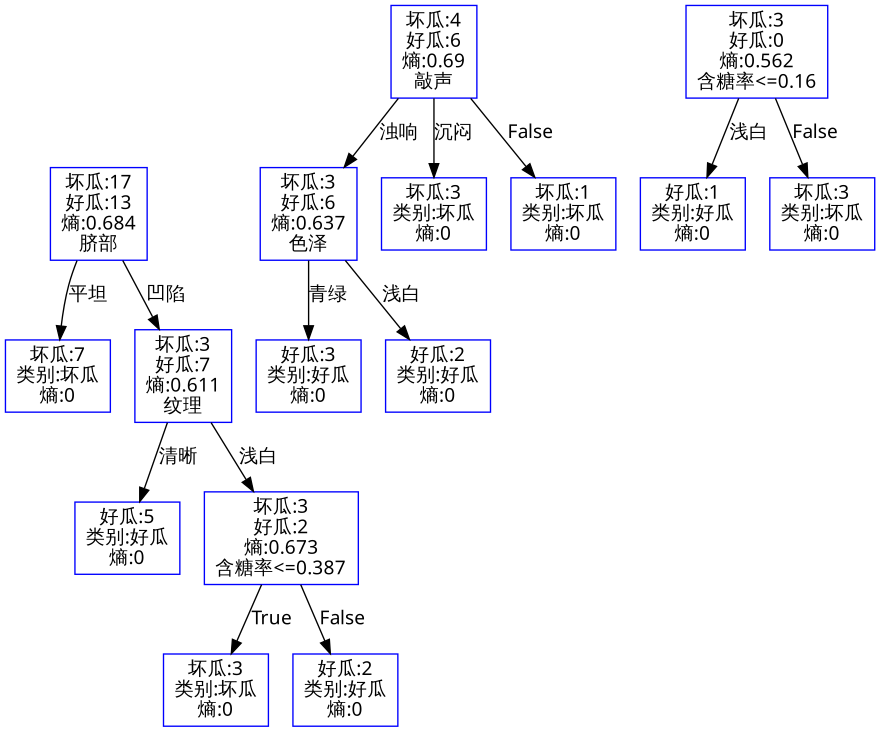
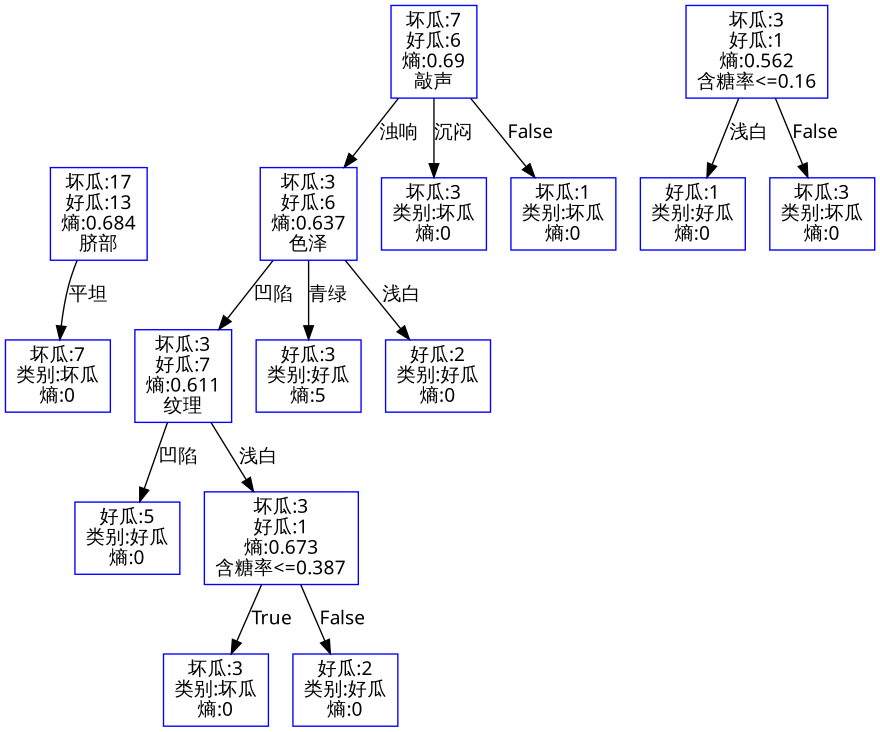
node "坏瓜:4 好瓜:6 熵:0.69 敲声": label "坏瓜:4 好瓜:6 熵:0.69 敲声" -> "坏瓜:7 好瓜:6 熵:0.69 敲声"
node "坏瓜:3 好瓜:0 熵:0.562 含糖率<=0.16": label "坏瓜:3 好瓜:0 熵:0.562 含糖率<=0.16" -> "坏瓜:3 好瓜:1 熵:0.562 含糖率<=0.16"
edge "坏瓜:17 好瓜:13 熵:0.684 脐部" -> "坏瓜:3 好瓜:7 熵:0.611 纹理": now "坏瓜:3 好瓜:6 熵:0.637 色泽" -> "坏瓜:3 好瓜:7 熵:0.611 纹理"
node "好瓜:3 类别:好瓜 熵:0": label "好瓜:3 类别:好瓜 熵:0" -> "好瓜:3 类别:好瓜 熵:5"
edge "坏瓜:3 好瓜:7 熵:0.611 纹理" -> "好瓜:5 类别:好瓜 熵:0": label "清晰" -> "凹陷"
node "坏瓜:3 好瓜:2 熵:0.673 含糖率<=0.387": label "坏瓜:3 好瓜:2 熵:0.673 含糖率<=0.387" -> "坏瓜:3 好瓜:1 熵:0.673 含糖率<=0.387"
